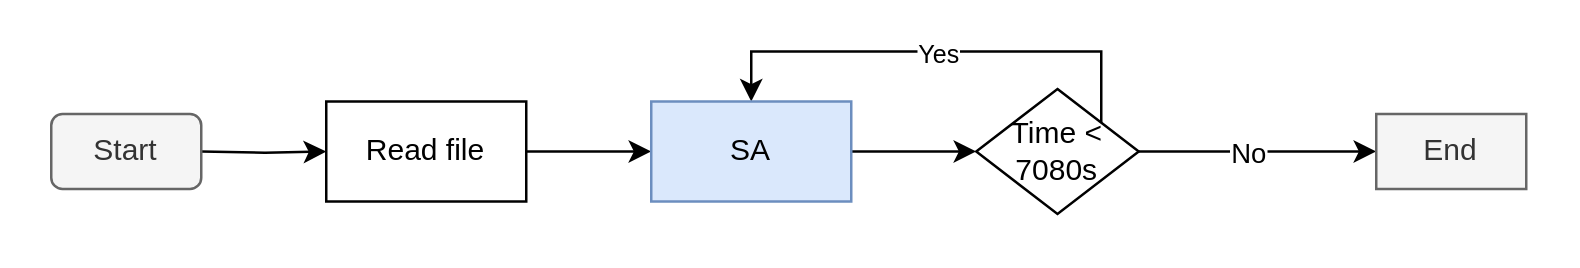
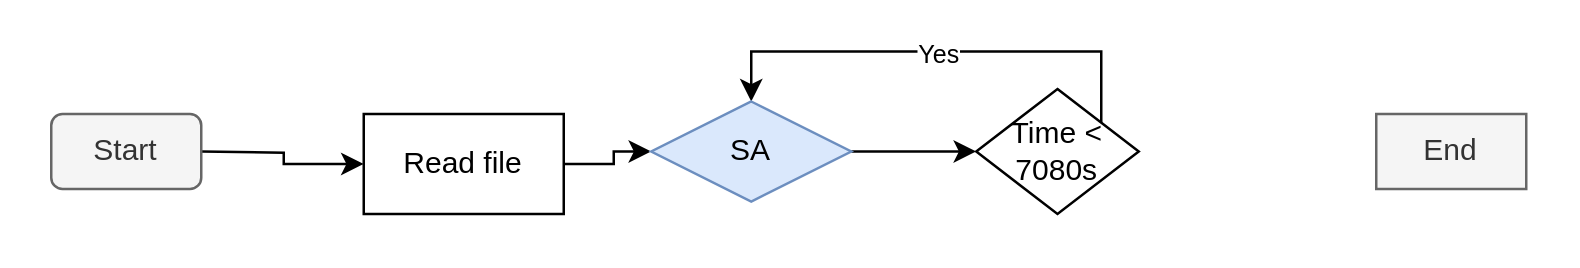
node "Read file": moved (426, 151) -> (464, 164)
node "SA": shape rectangle -> diamond
edge "Time < 7080s" -> "End": removed, label "No"
